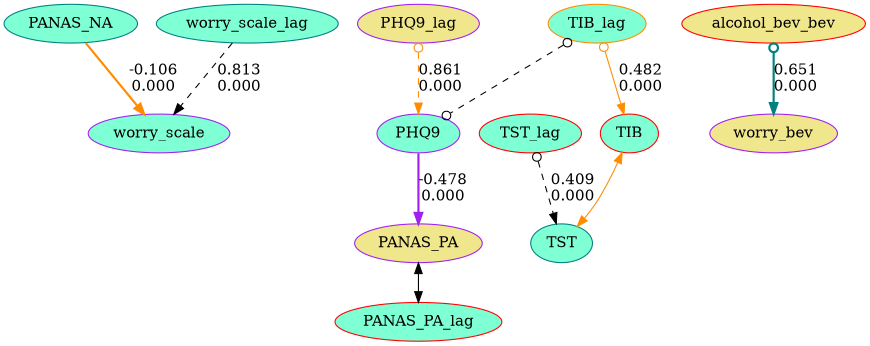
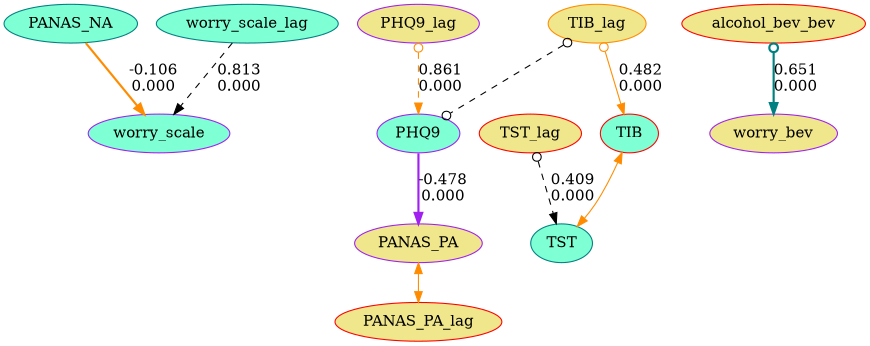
node "TIB_lag": fillcolor aquamarine -> khaki
node "TST_lag": fillcolor aquamarine -> khaki
edge "PANAS_PA" -- "PANAS_PA_lag": color black -> darkorange
node "PANAS_PA_lag": fillcolor aquamarine -> khaki
